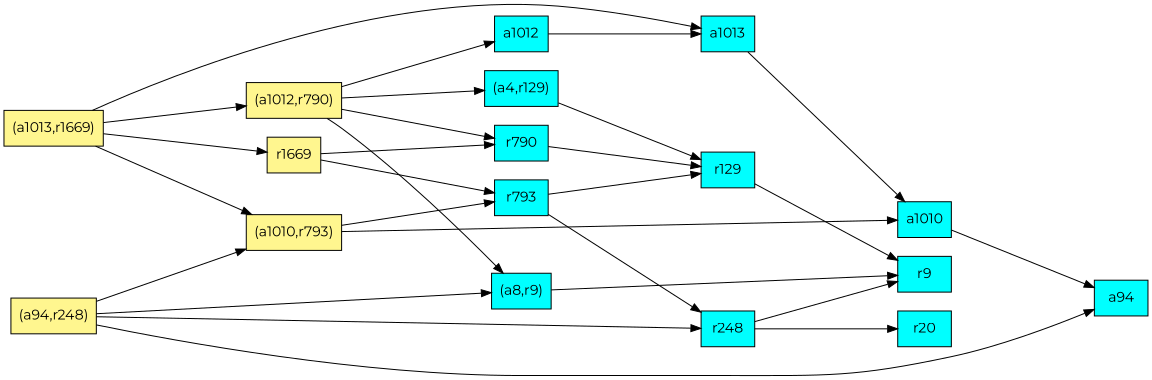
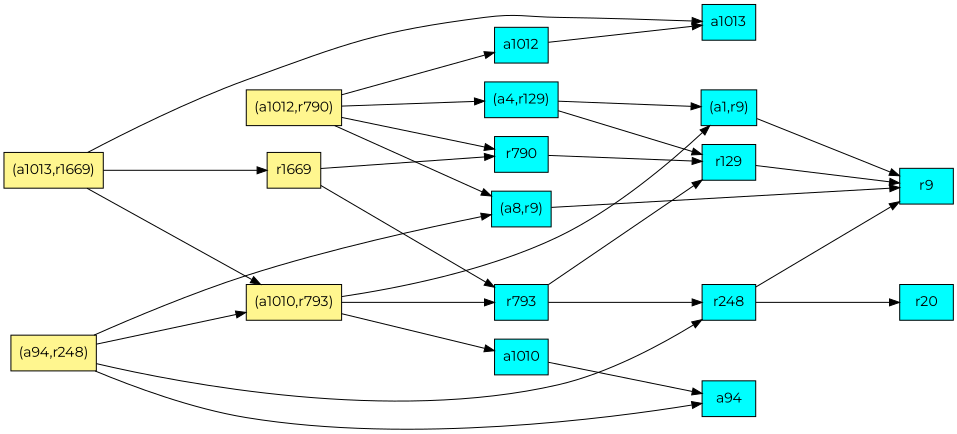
node "(a1,r9)": added
edge "(a1013,r1669)" -> "(a1012,r790)": removed
edge "a1013" -> "a1010": removed
